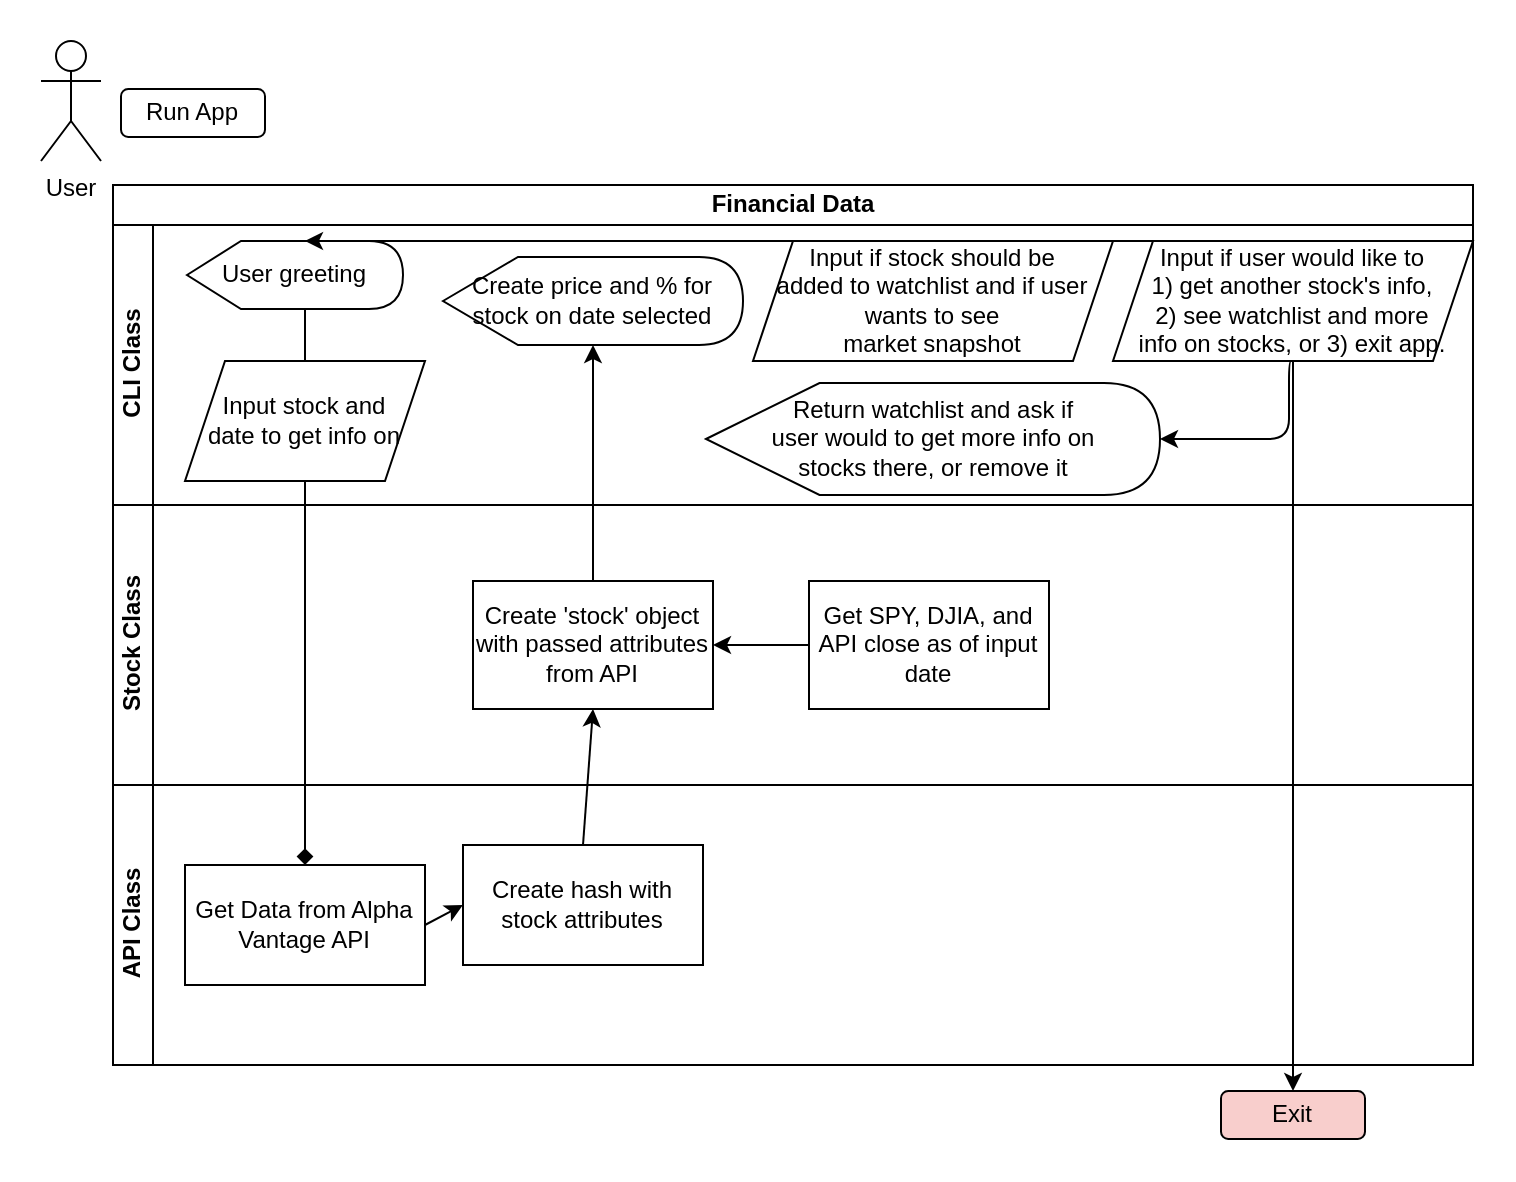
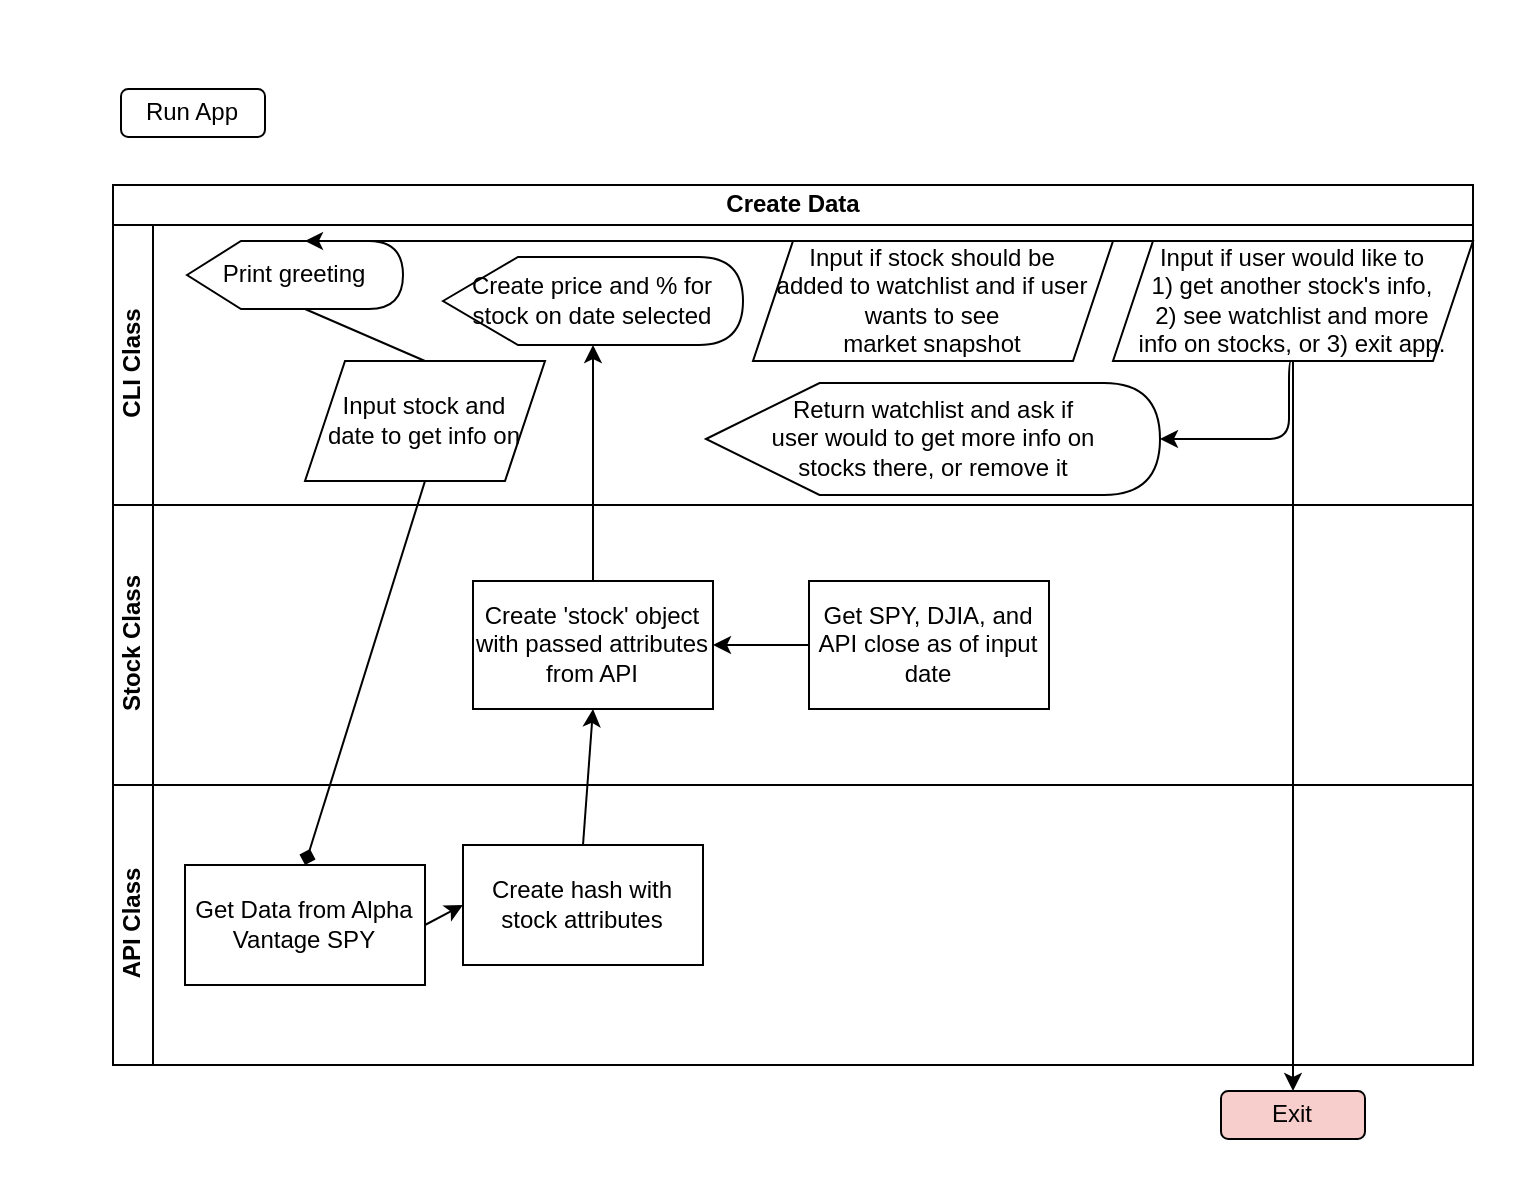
node "User": removed
node "Financial Data": label "Financial Data" -> "Create Data"
node "User greeting": label "User greeting" -> "Print greeting"
node "Input stock and date to get info on": moved (305, 421) -> (425, 421)
node "Get Data from Alpha Vantage API": label "Get Data from Alpha Vantage API" -> "Get Data from Alpha Vantage SPY"
